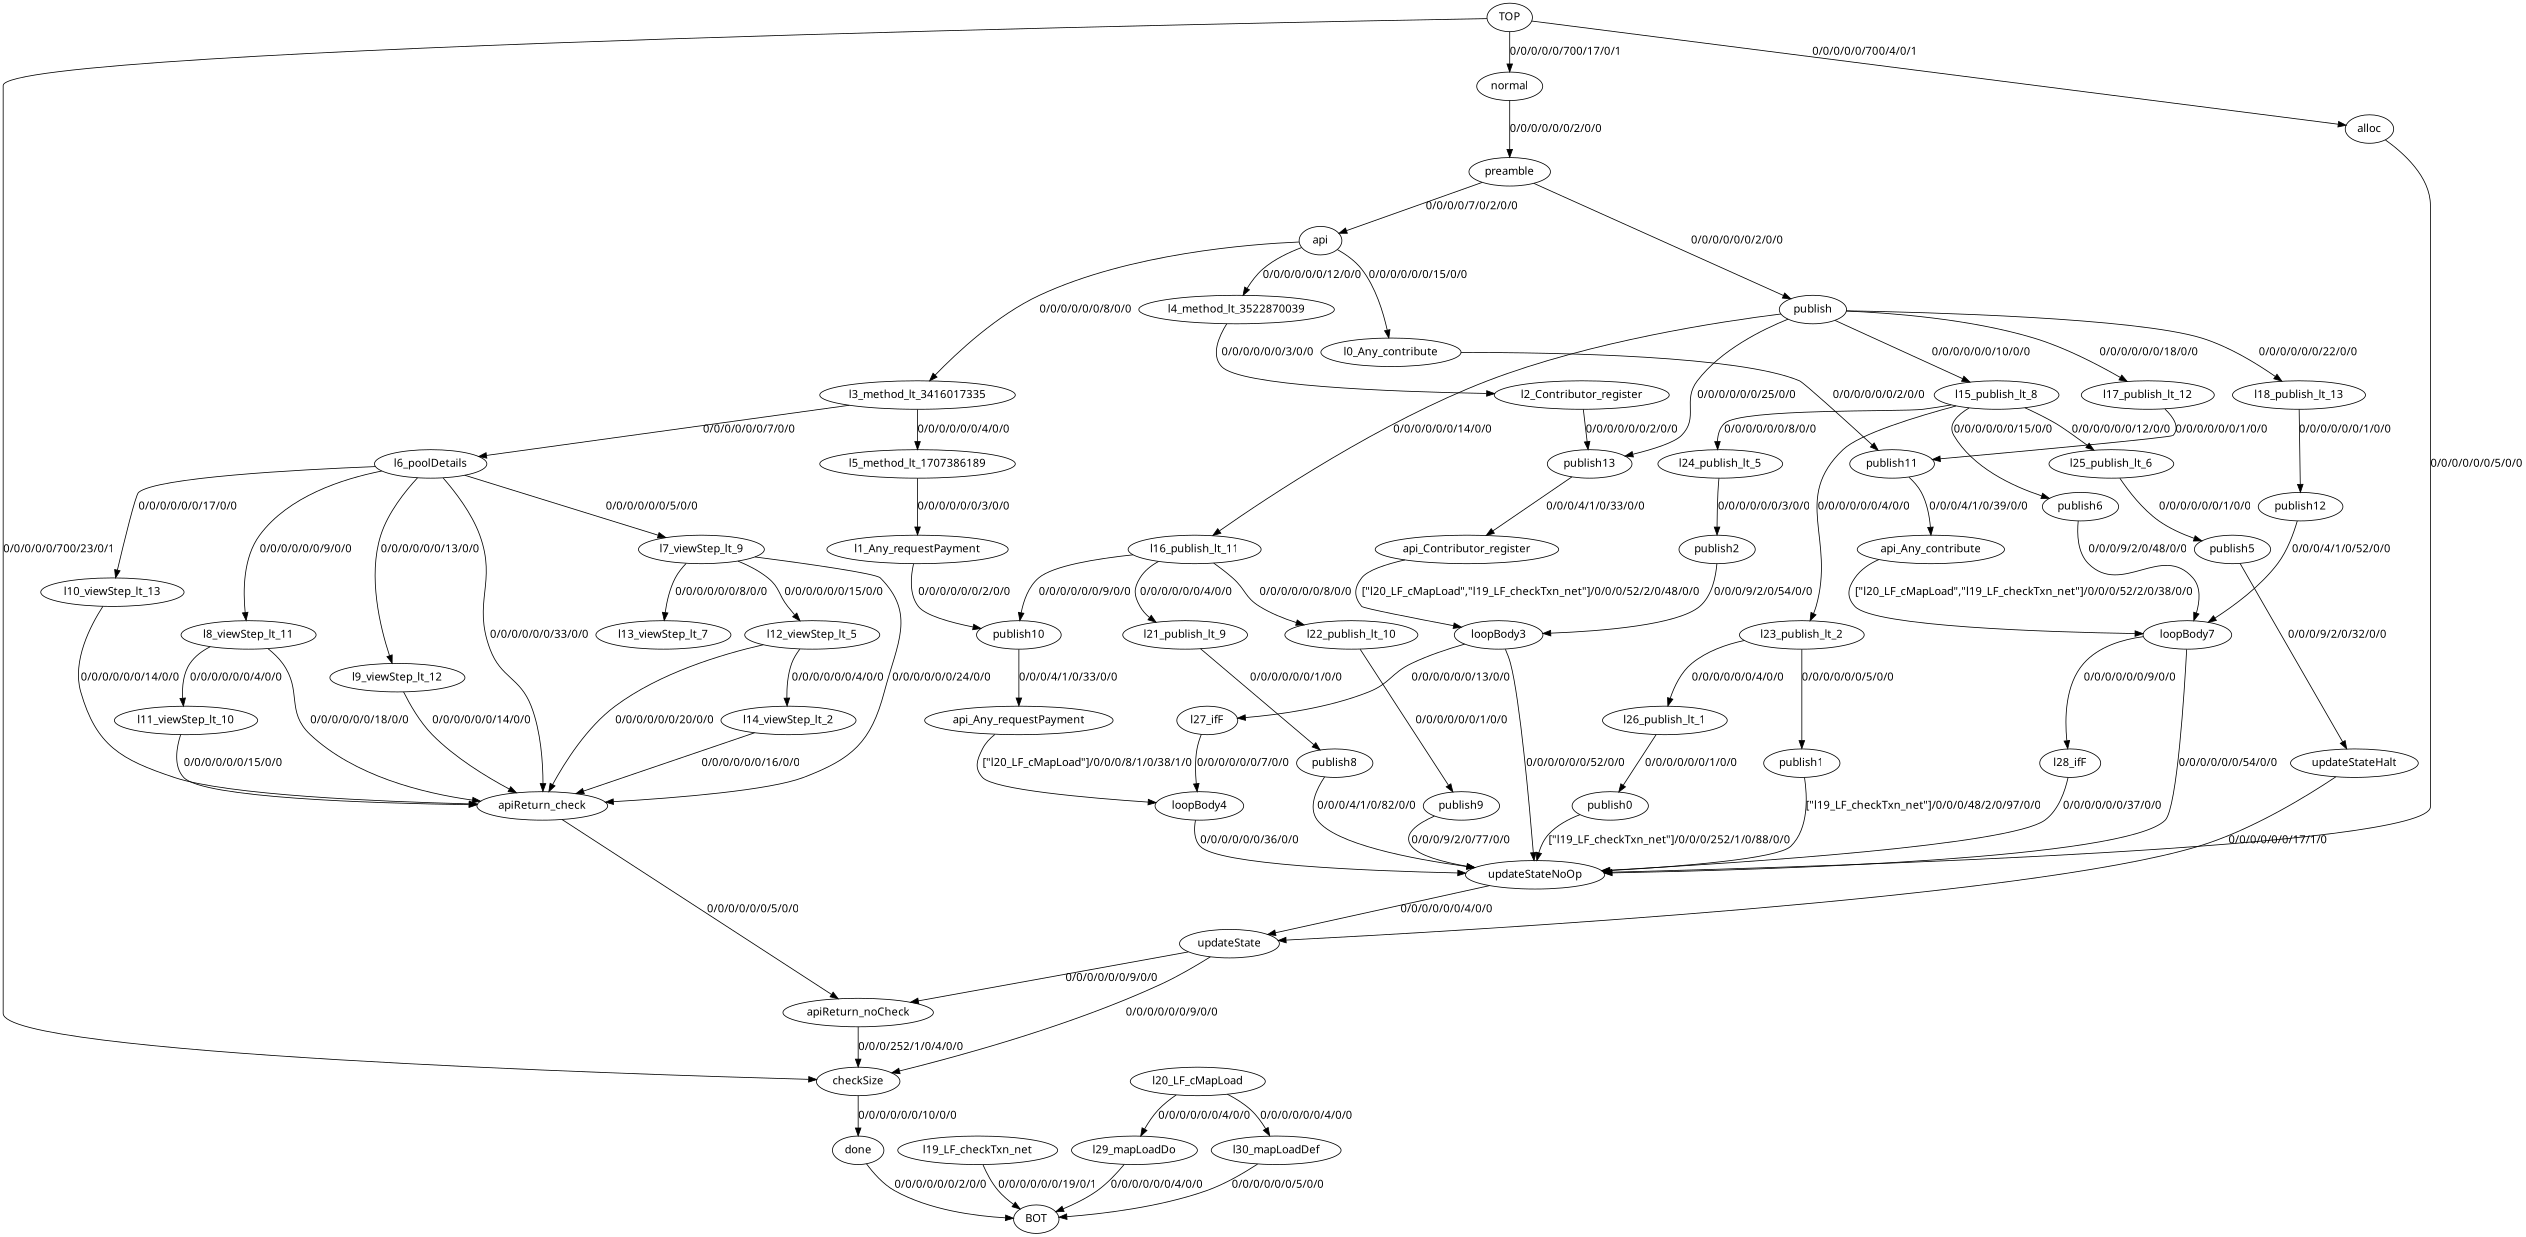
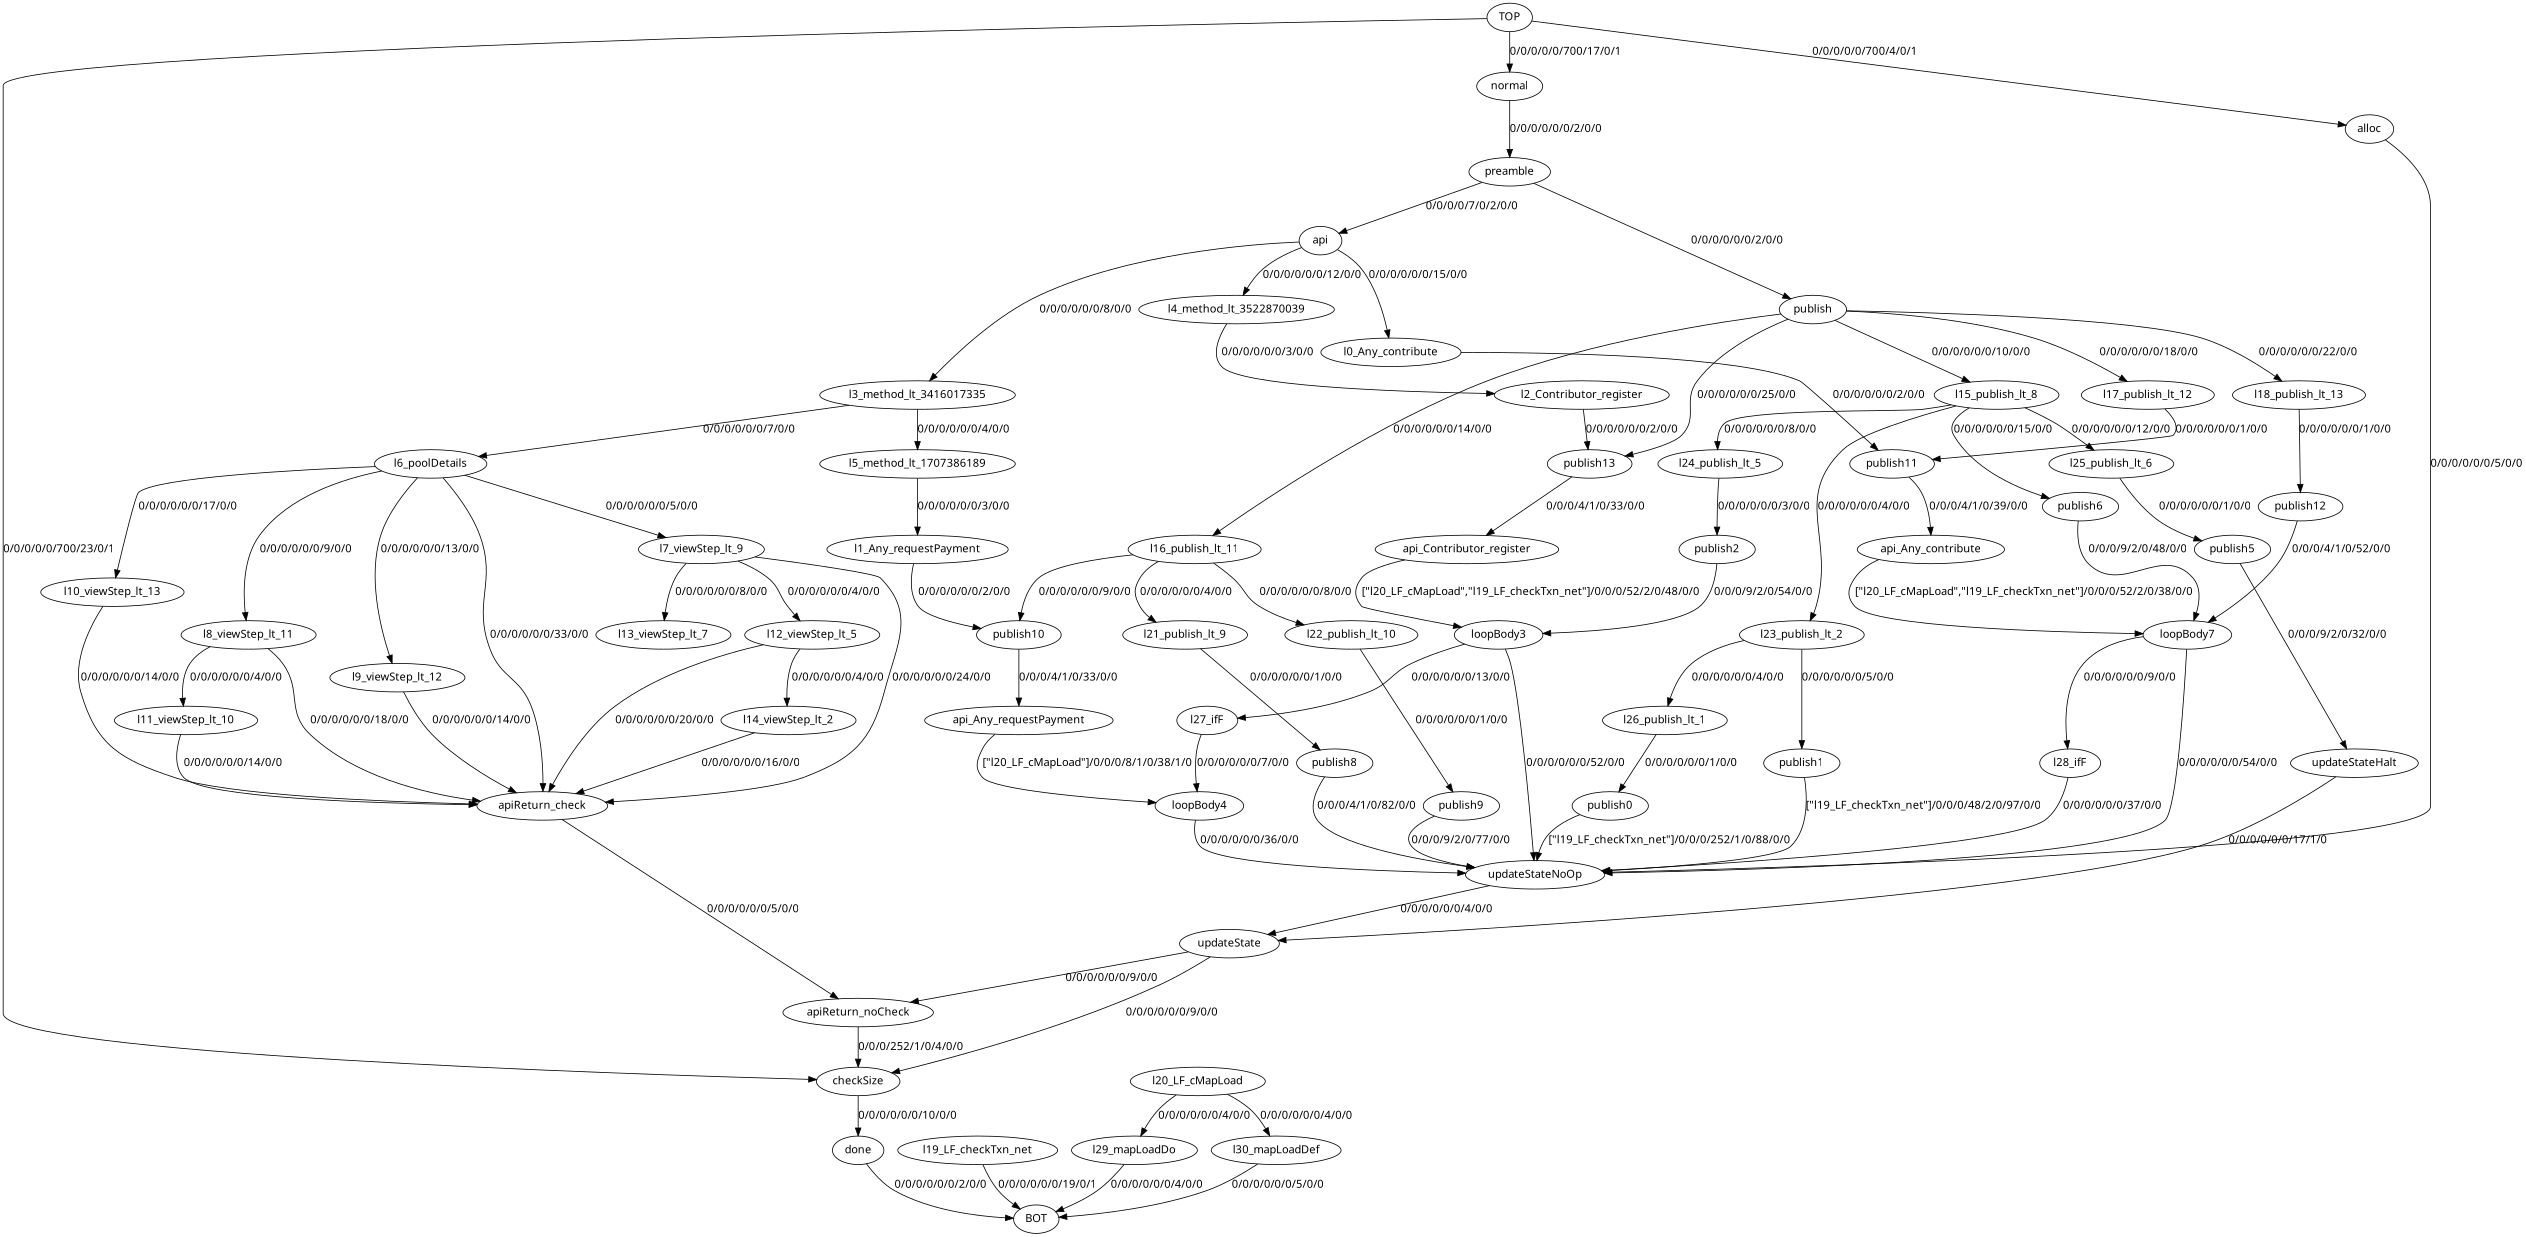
edge "l7_viewStep_lt_9" -> "l12_viewStep_lt_5": label "0/0/0/0/0/0/15/0/0" -> "0/0/0/0/0/0/4/0/0"
edge "l11_viewStep_lt_10" -> "apiReturn_check": label "0/0/0/0/0/0/15/0/0" -> "0/0/0/0/0/0/14/0/0"
